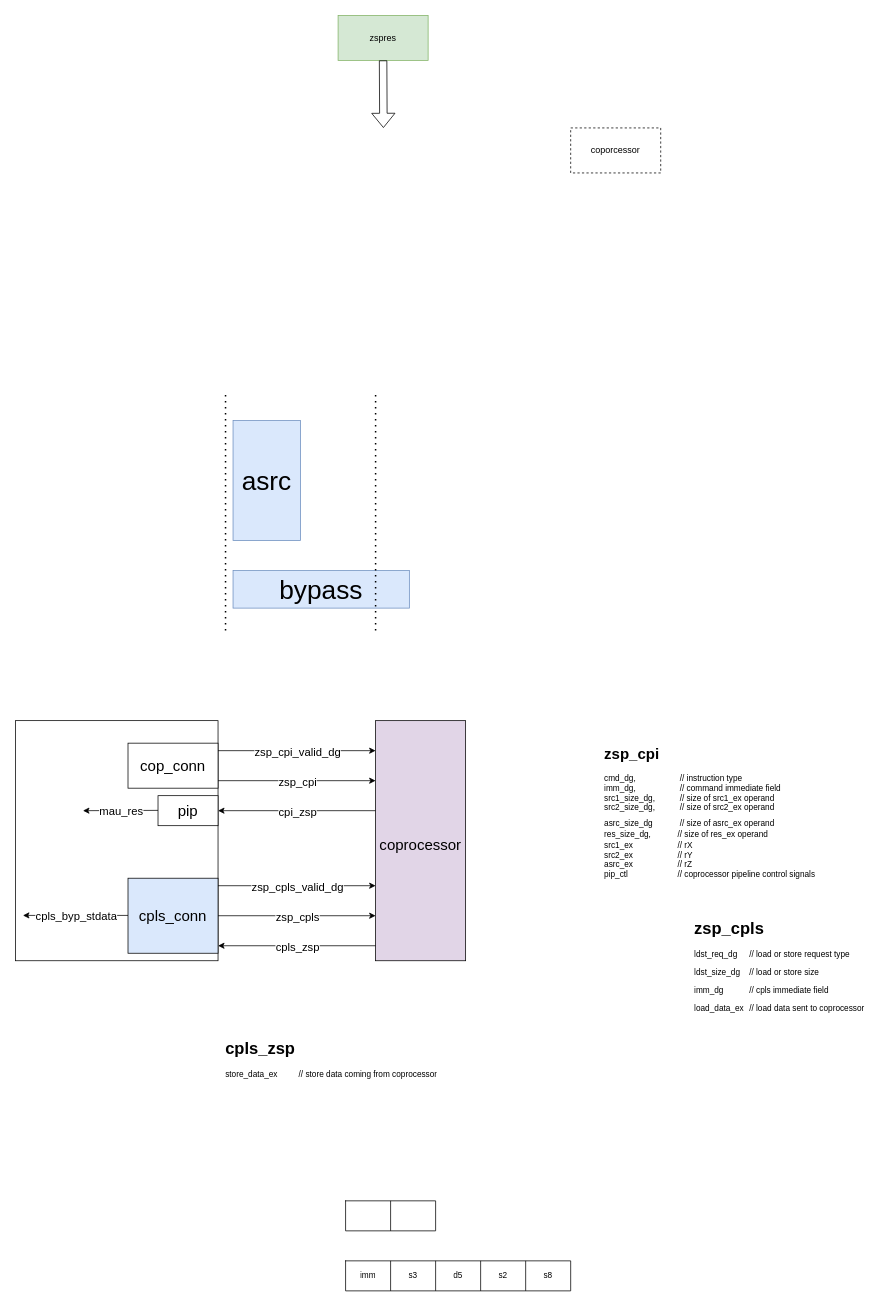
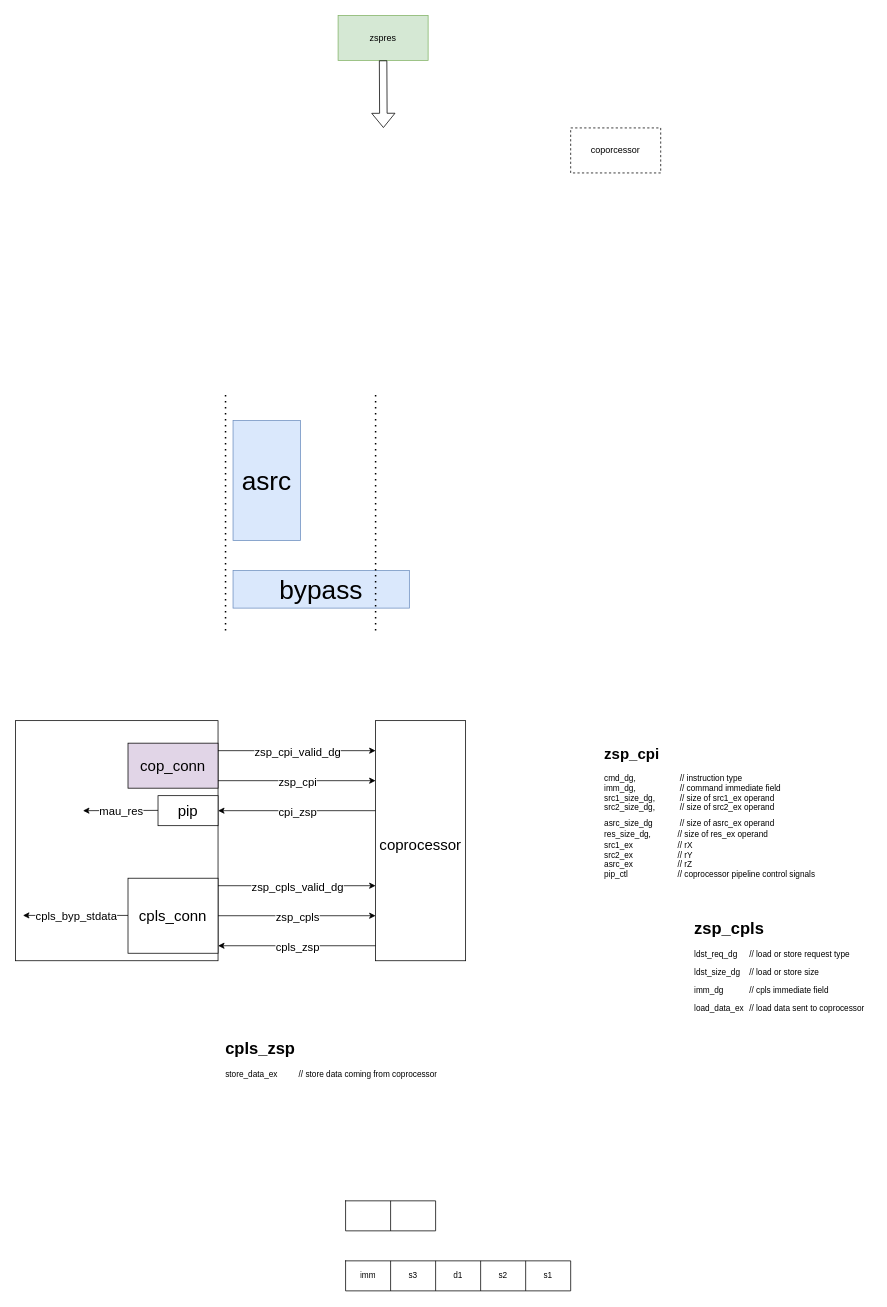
node "cop_conn": fillcolor #ffffff -> #e1d5e7
node "coprocessor": fillcolor #e1d5e7 -> #ffffff
node "cpls_conn": fillcolor #dae8fc -> #ffffff
node "d5": label "d5" -> "d1"
node "s8": label "s8" -> "s1"
